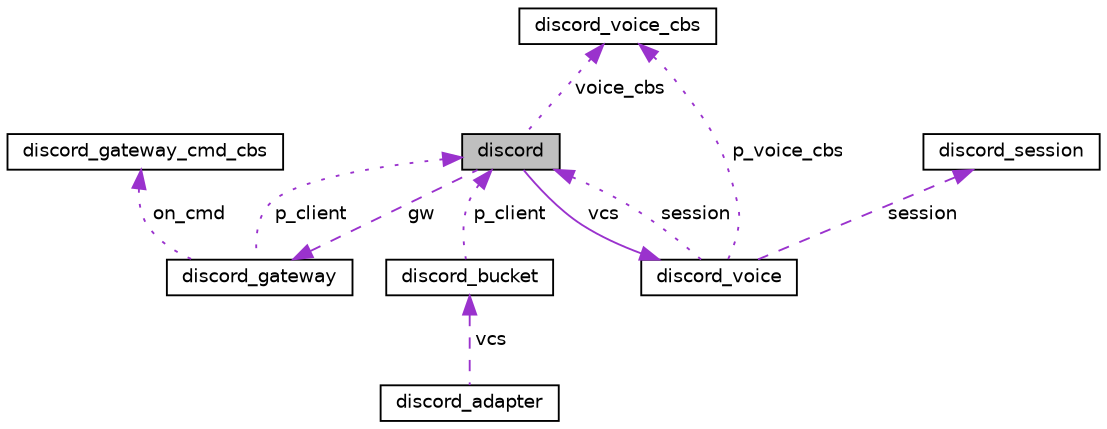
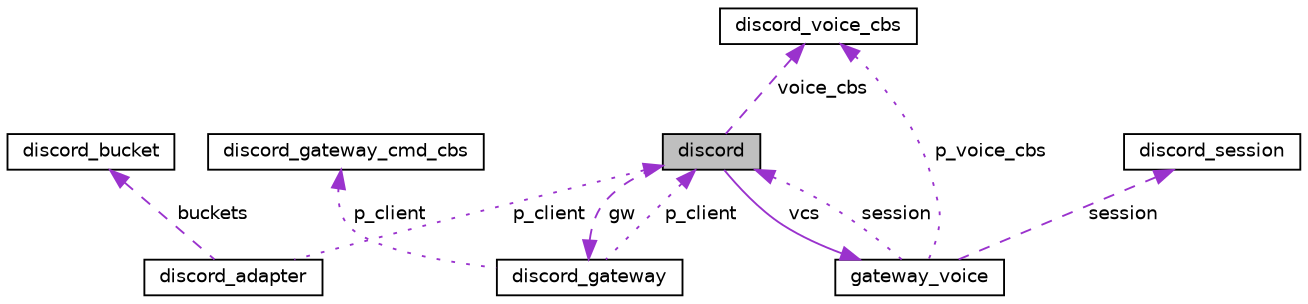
edge "discord" -> "discord_voice_cbs": style dotted -> dashed
edge "discord_gateway" -> "discord_gateway_cmd_cbs": label " on_cmd" -> " p_client"
edge "discord_bucket" -> "discord": now "discord_adapter" -> "discord"
node "discord_voice": label "discord_voice" -> "gateway_voice"
edge "discord_adapter" -> "discord_bucket": label " vcs" -> " buckets"
